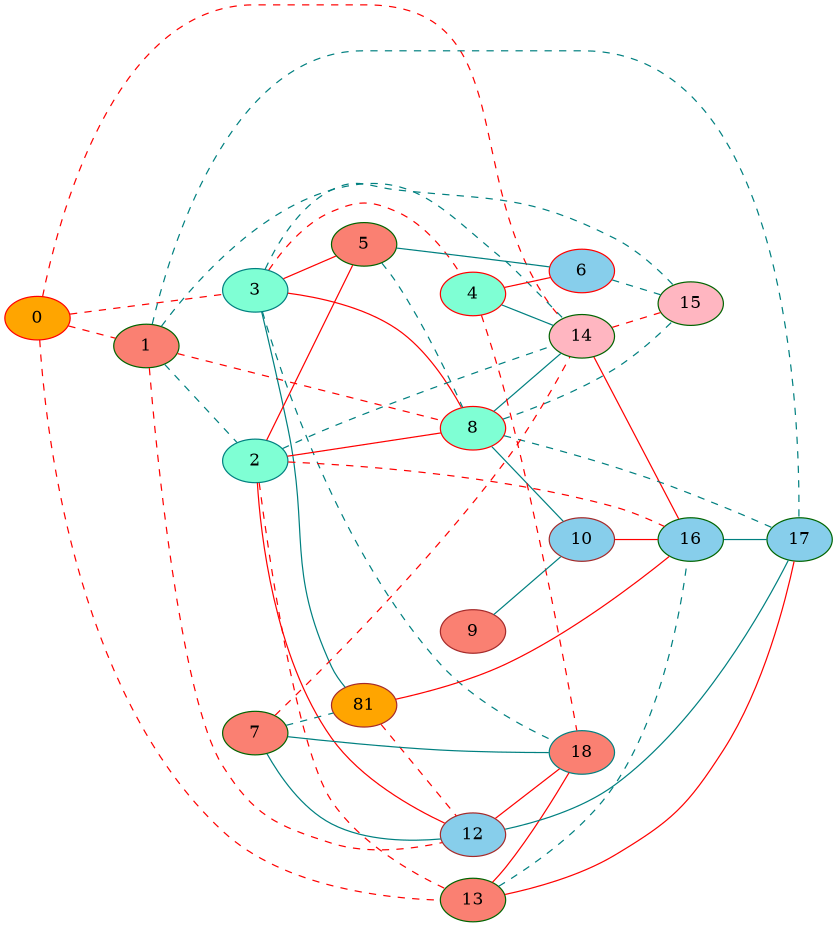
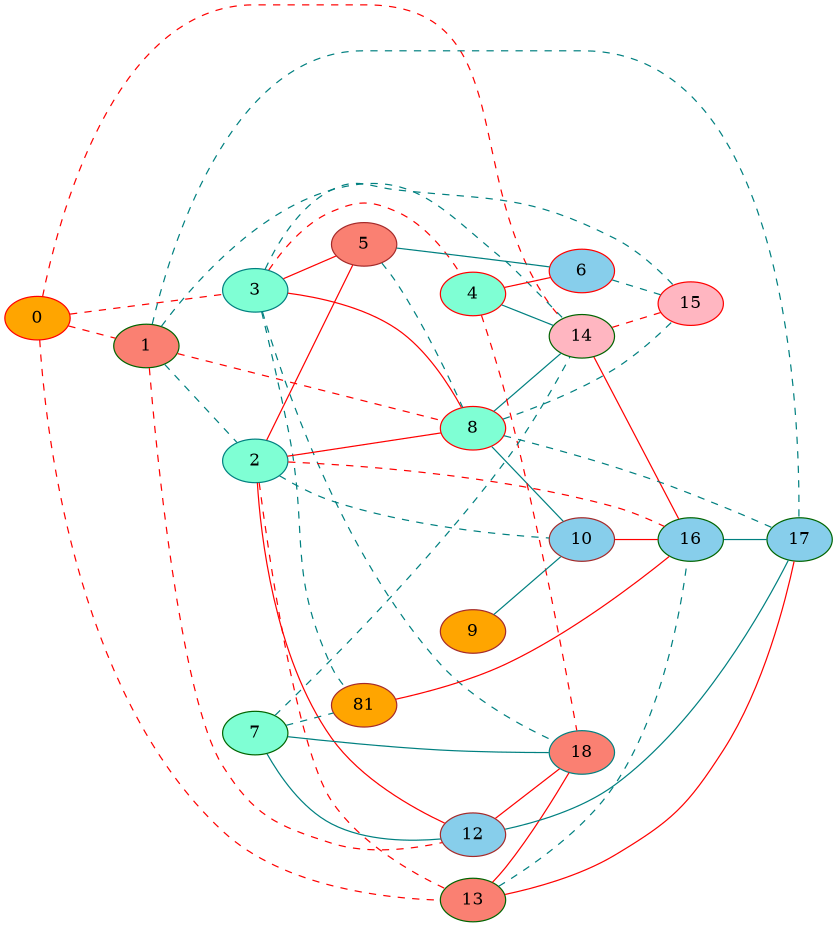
node "5": color darkgreen -> brown
node "15": color darkgreen -> red
edge "14" -- "2": now "10" -- "2"
edge "3" -- "81": style solid -> dashed
edge "14" -- "7": color red -> teal
node "9": fillcolor salmon -> orange
node "7": fillcolor salmon -> aquamarine
edge "81" -- "12": removed
